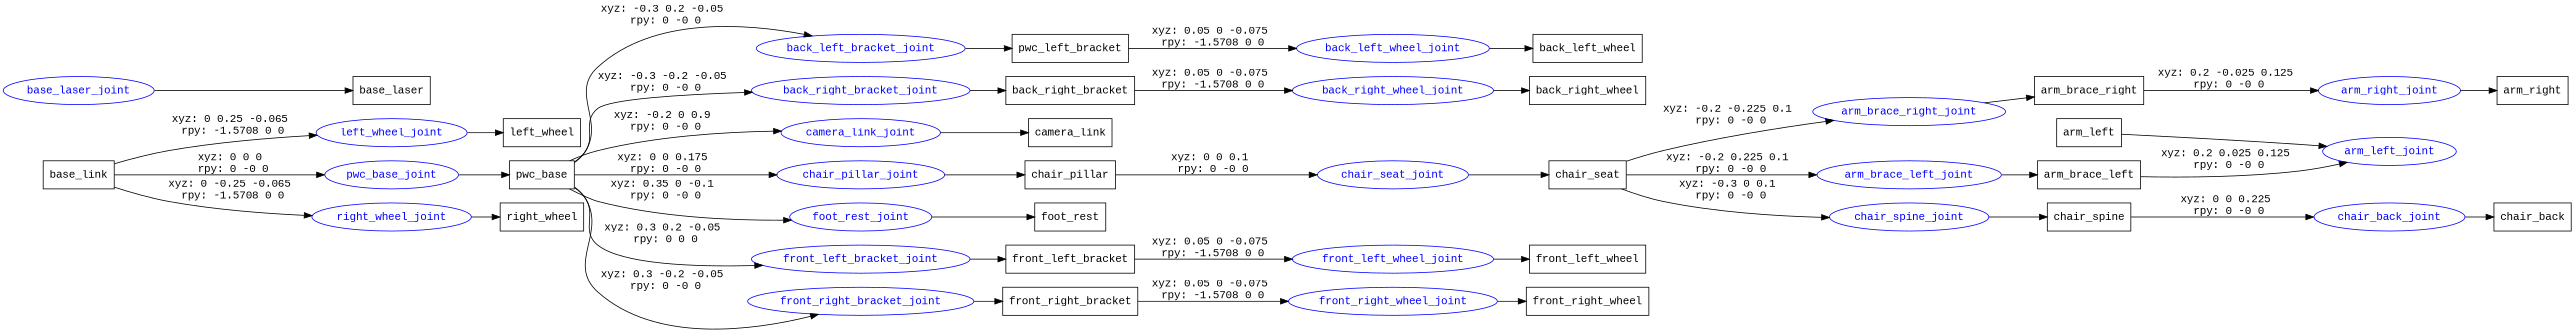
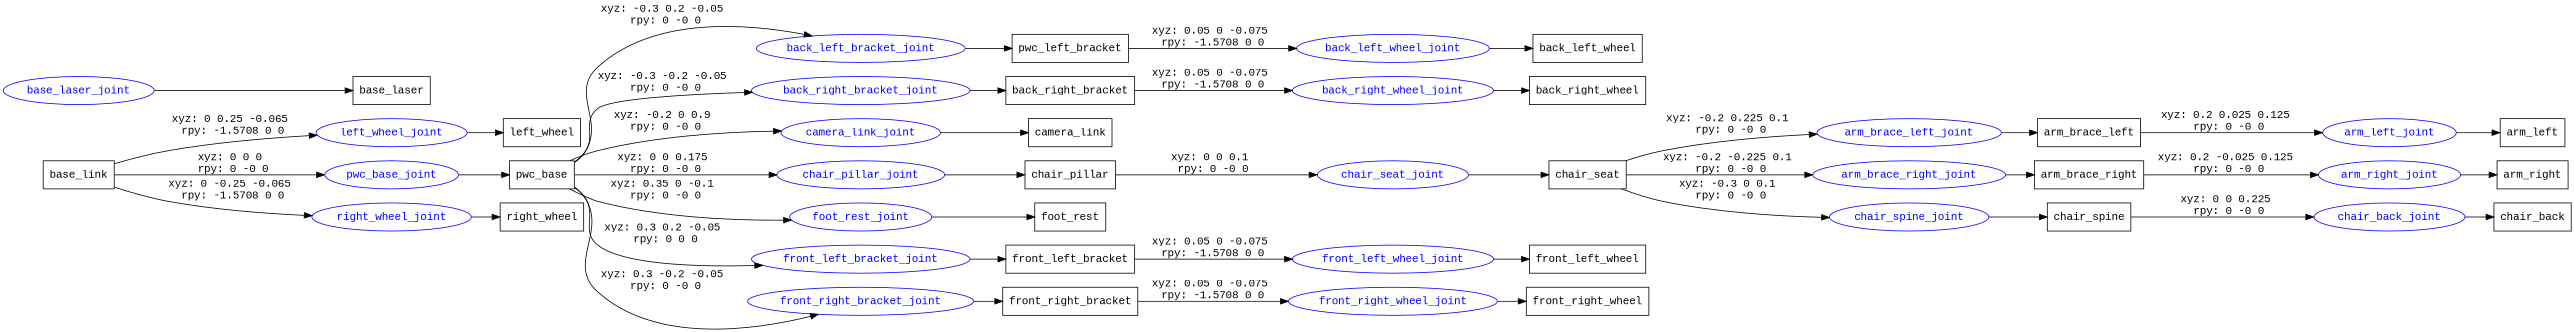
edge "arm_left" -> "arm_left_joint": reversed
